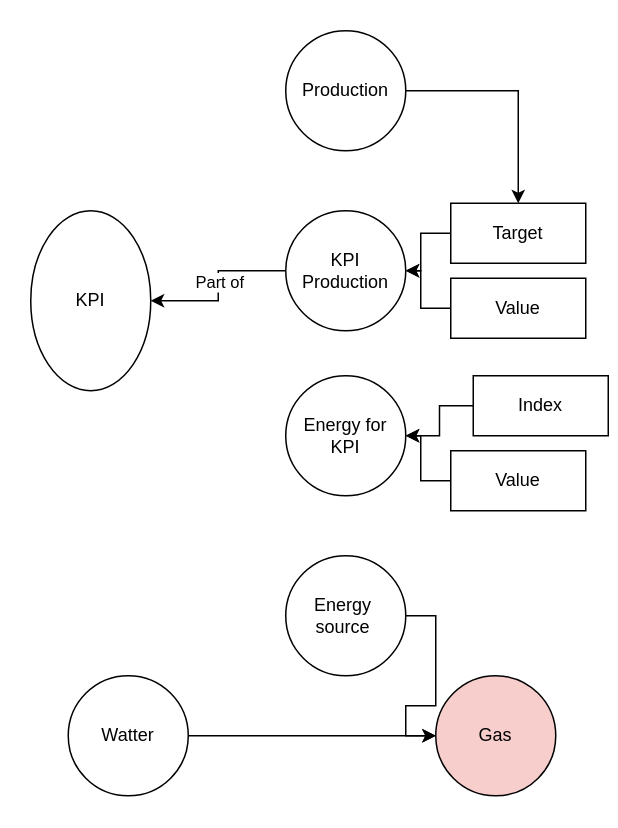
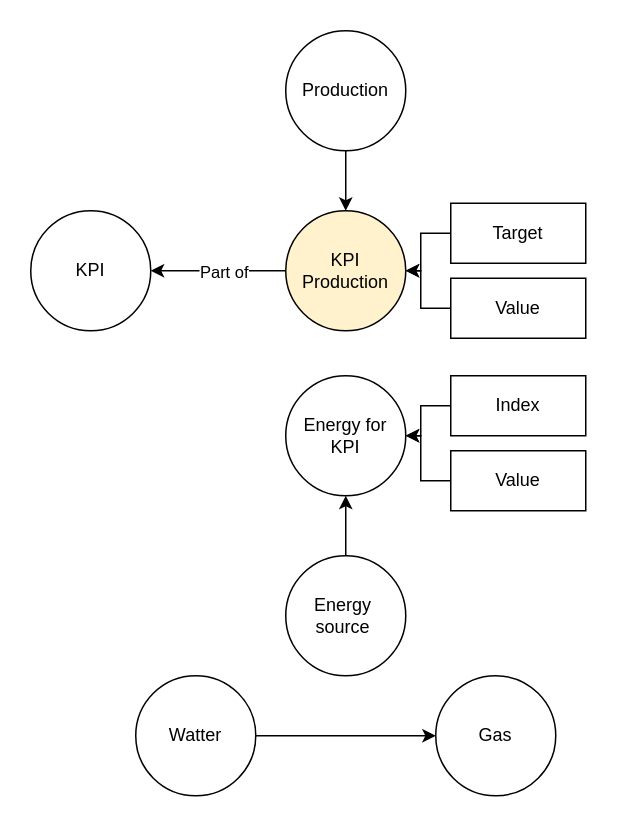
edge "Production" -> "Target": now "Production" -> "KPI Production"
node "KPI Production": fillcolor #ffffff -> #fff2cc
node "KPI": size 120x180 -> 120x120
node "Index": moved (541, 406) -> (518, 406)
edge "Energy source" -> "Gas": now "Energy source" -> "Energy for KPI"
node "Watter": moved (128, 736) -> (196, 736)
node "Gas": fillcolor #f8cecc -> #ffffff
